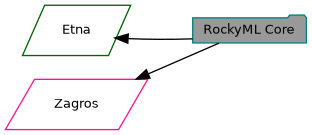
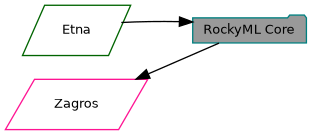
edge "RockyML Core" -> "Etna": reversed
